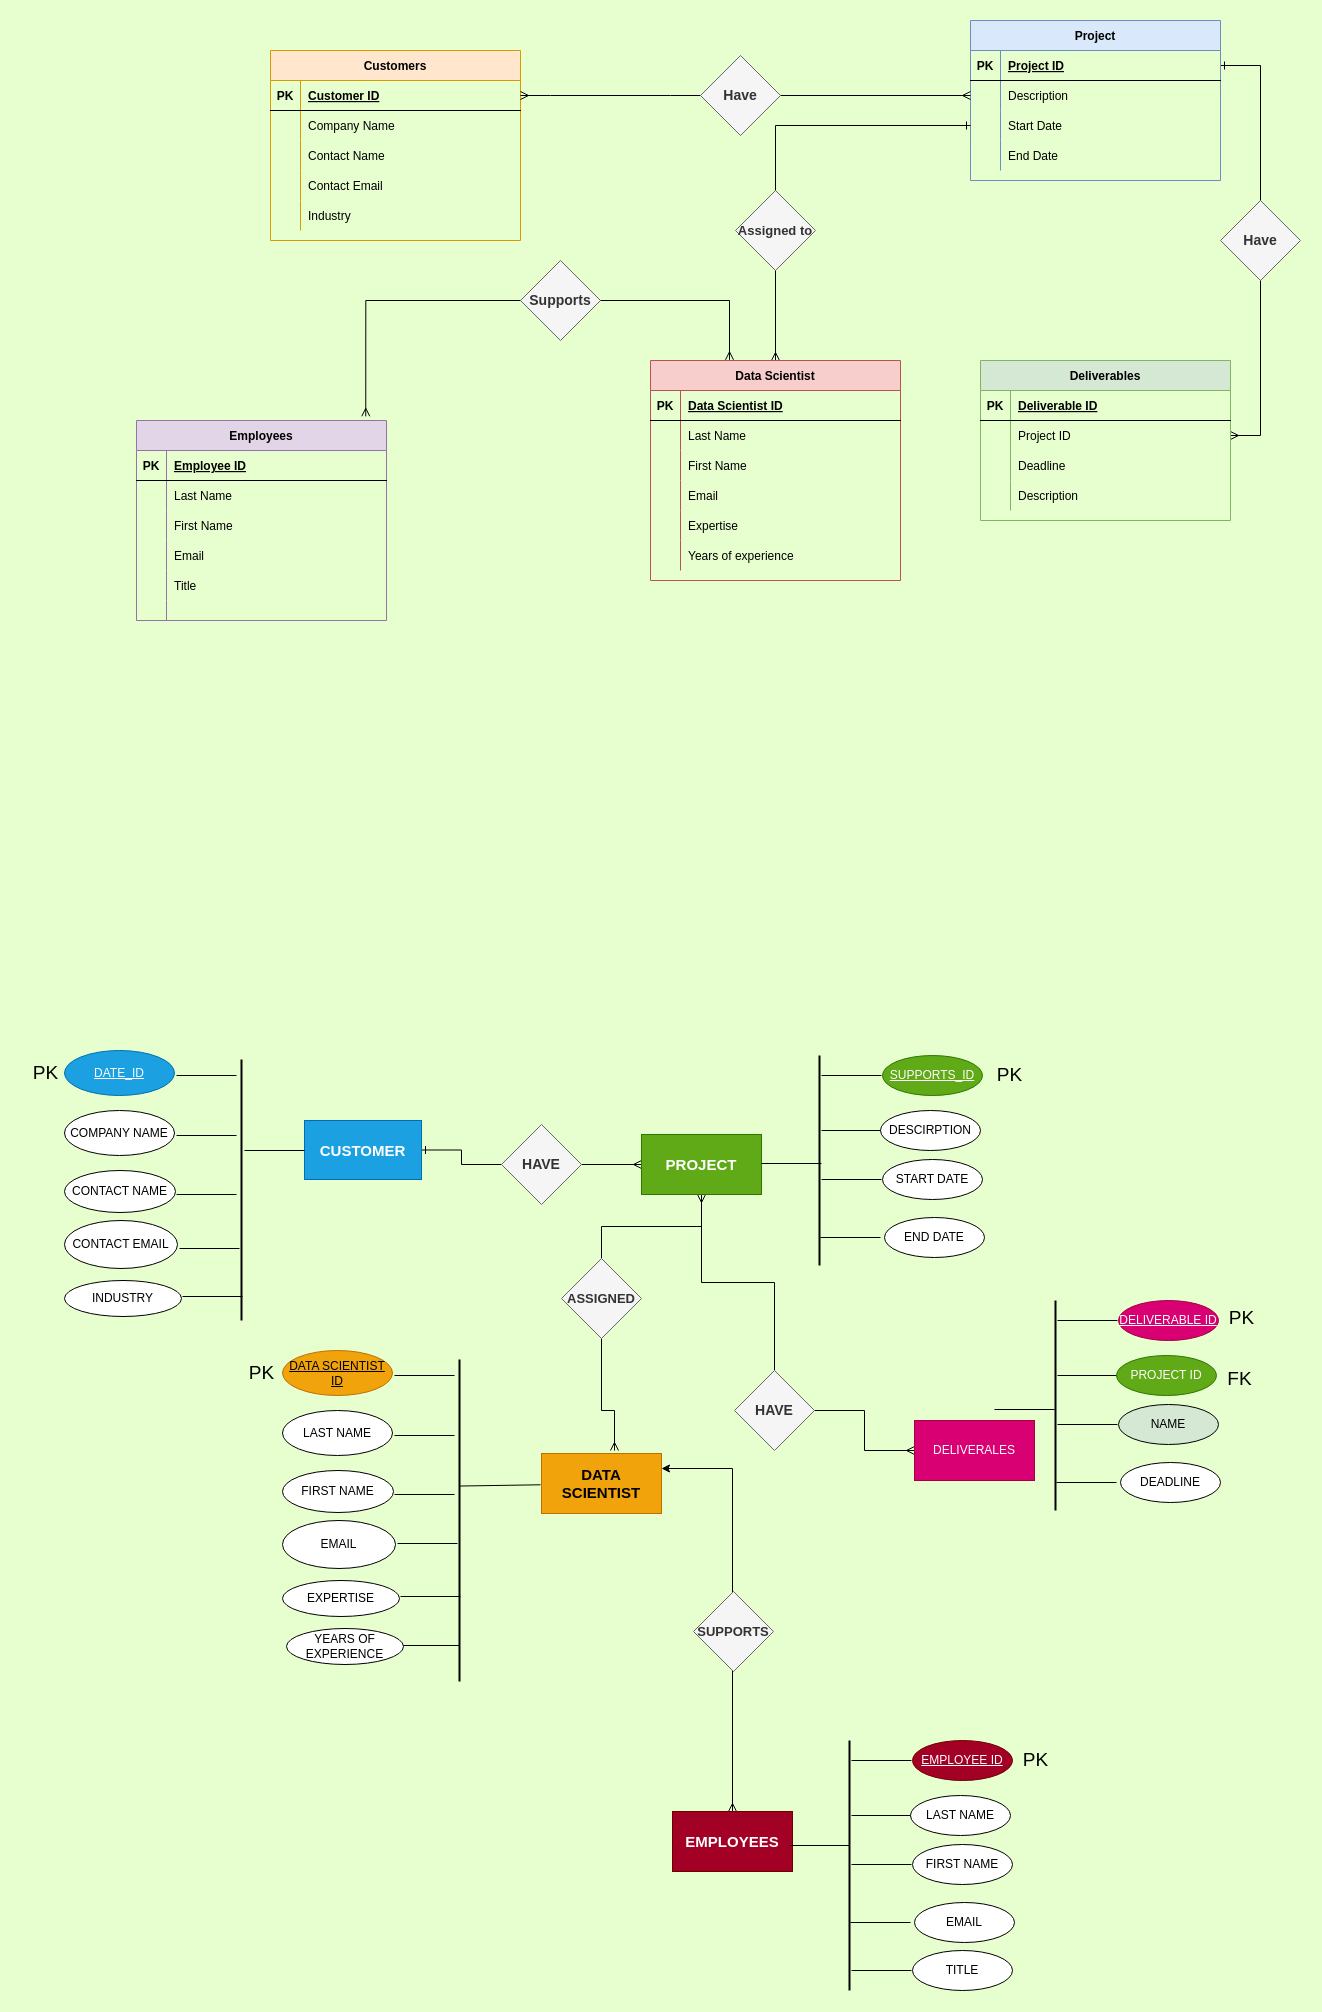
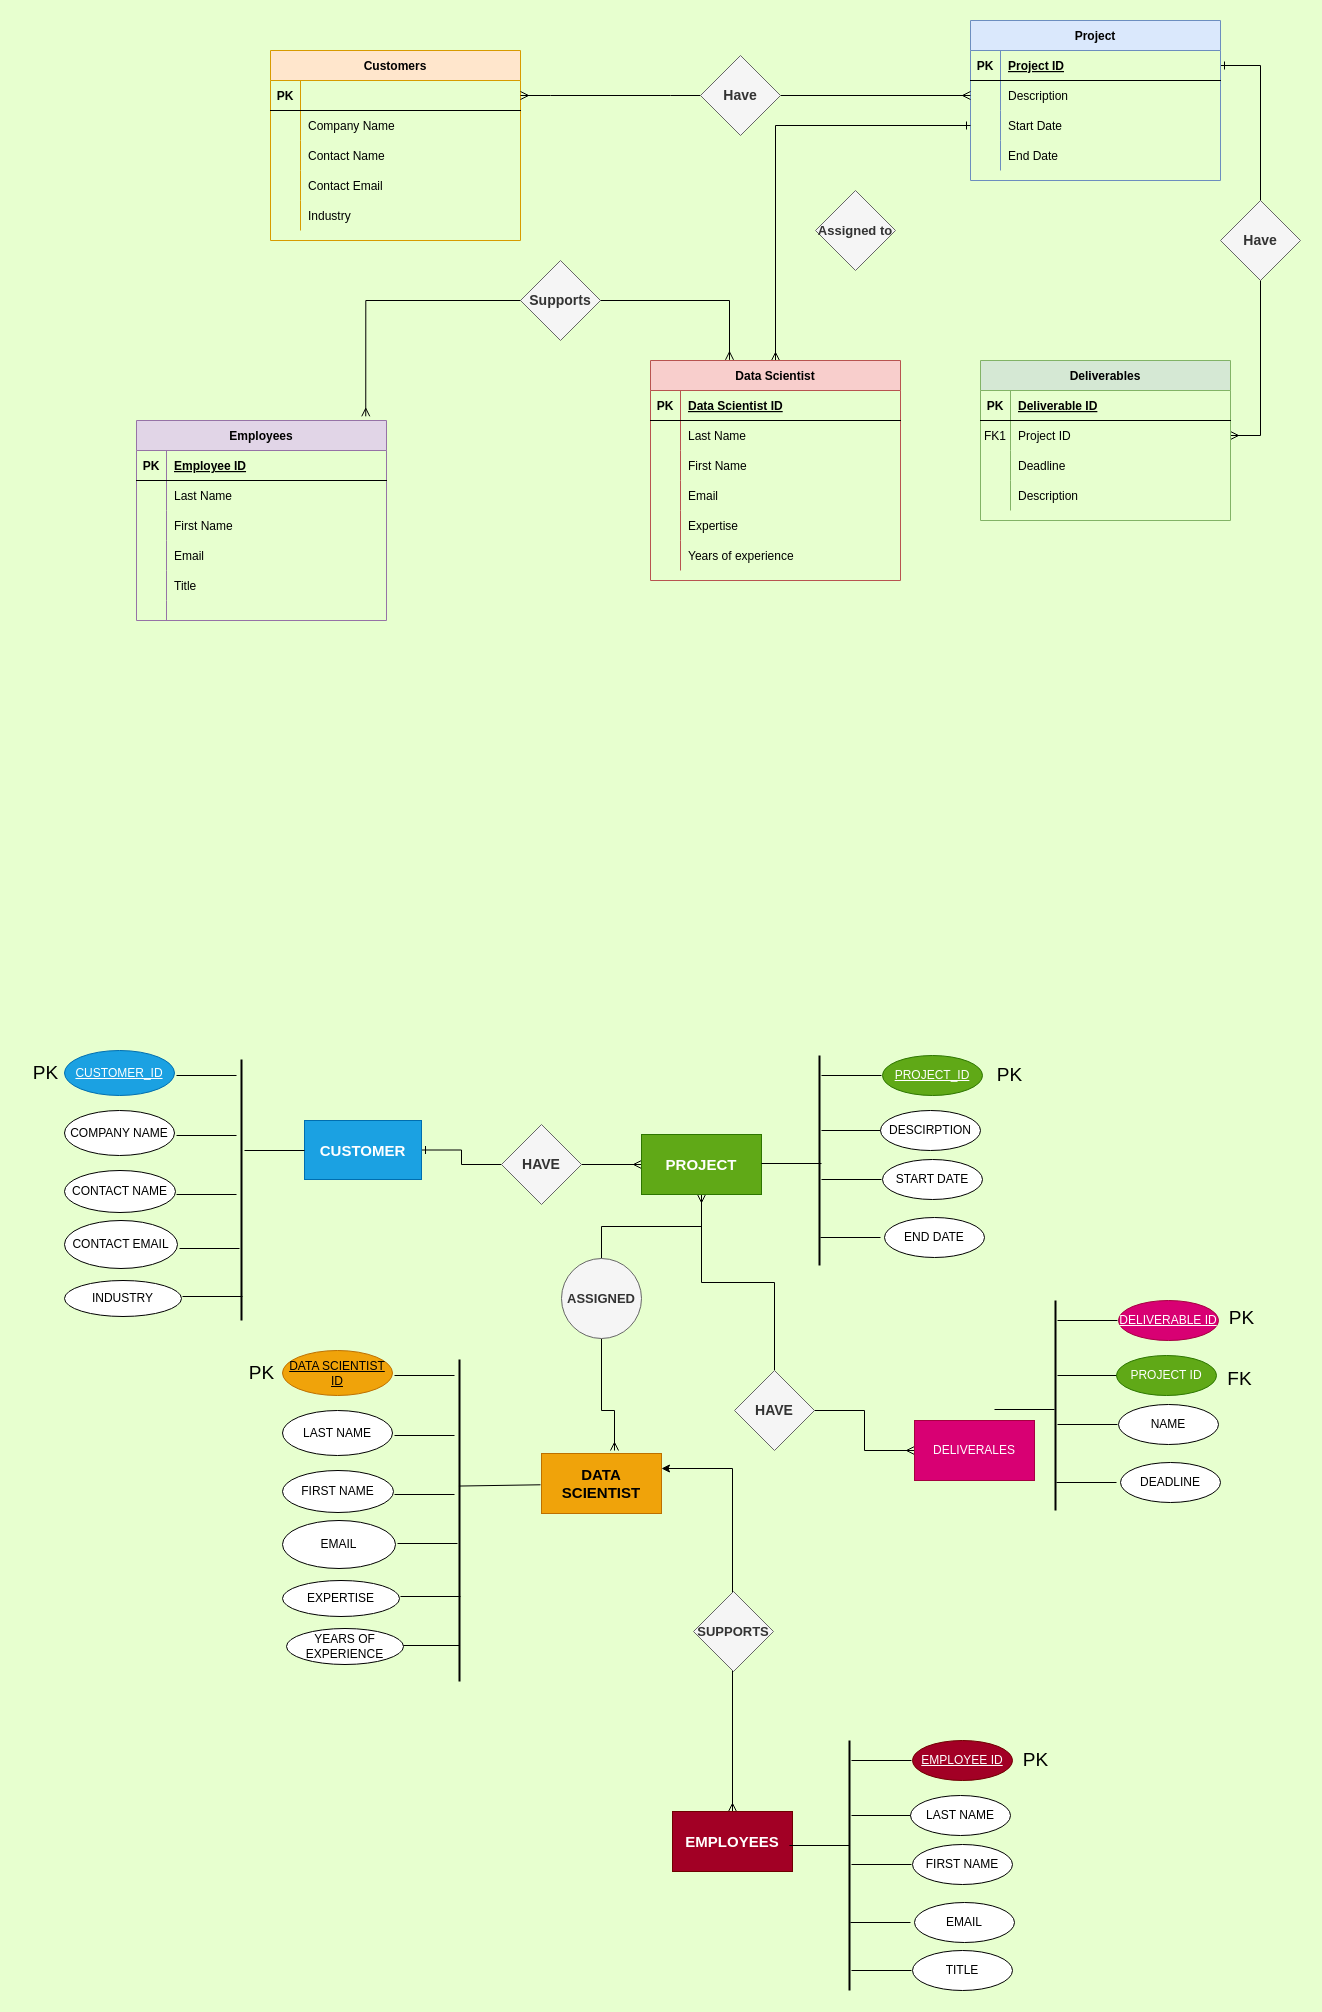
node "Customer ID": removed
node "Assigned to": moved (776, 231) -> (856, 231)
node "FK1": added
node "DATE_ID": label "DATE_ID" -> "CUSTOMER_ID"
node "SUPPORTS_ID": label "SUPPORTS_ID" -> "PROJECT_ID"
node "ASSIGNED": shape diamond -> ellipse
node "NAME": fillcolor #d5e8d4 -> #ffffff
